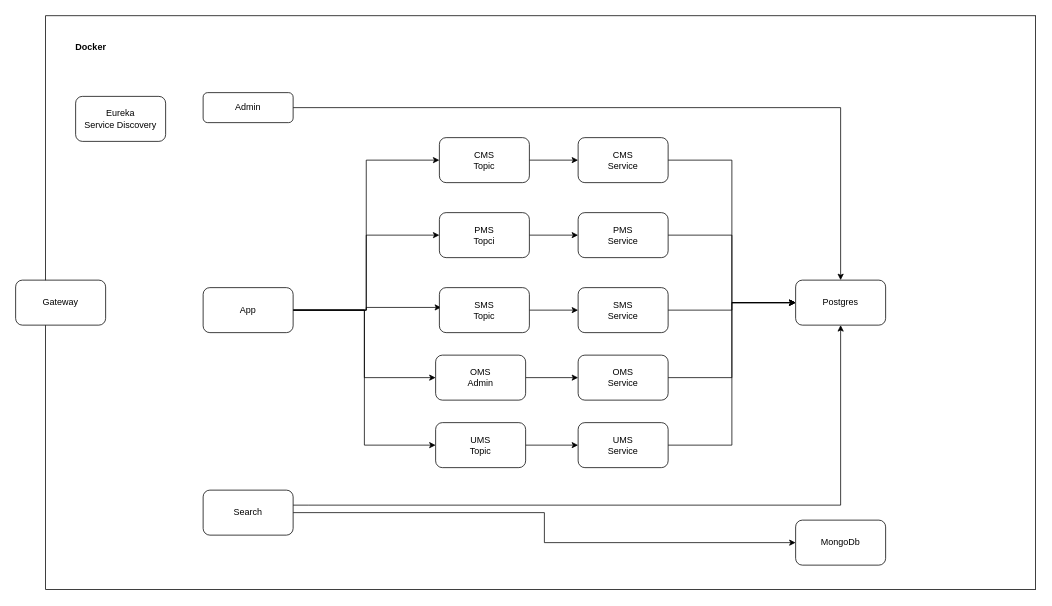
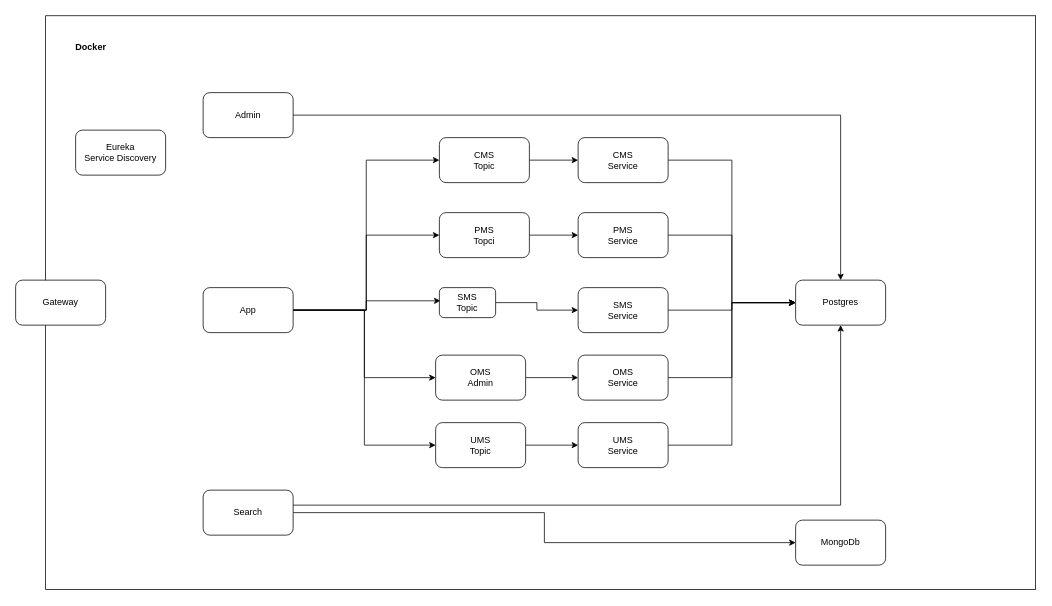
node "Admin": size 90x30 -> 90x45
node "Eureka Service Discovery": moved (120, 119) -> (120, 153)
node "SMS Topic": size 90x45 -> 56x30
